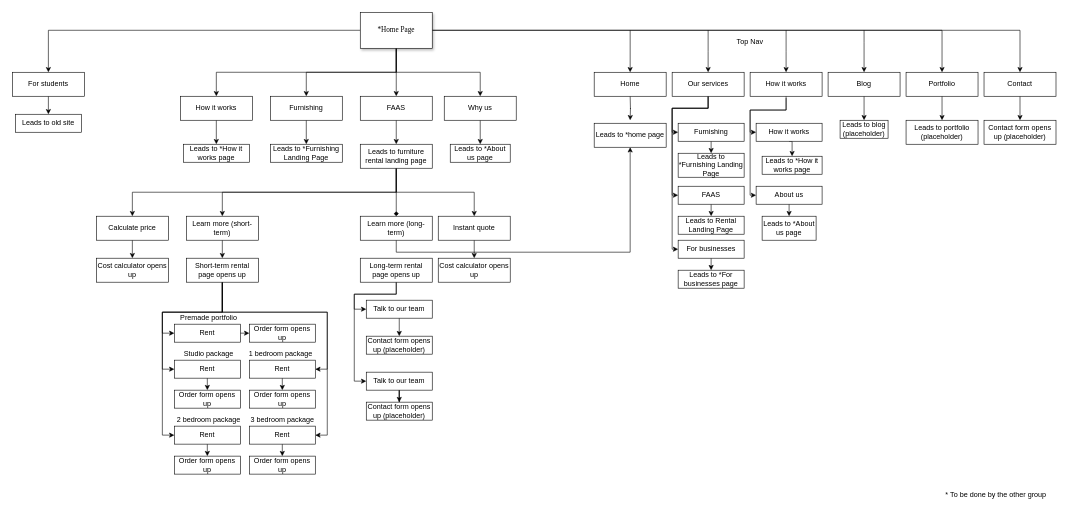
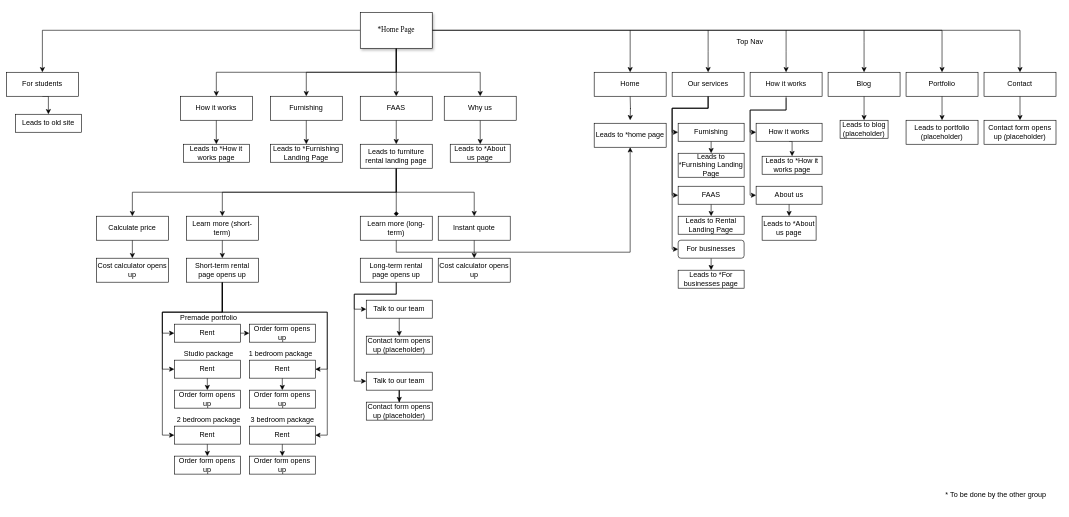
node "For students": moved (48, 84) -> (42, 84)
node "For businesses": shape rectangle -> rounded rectangle
